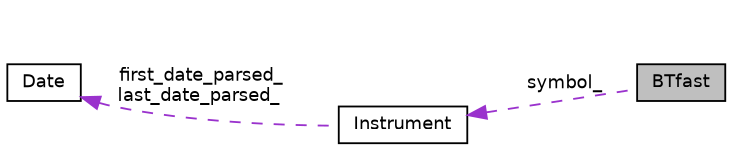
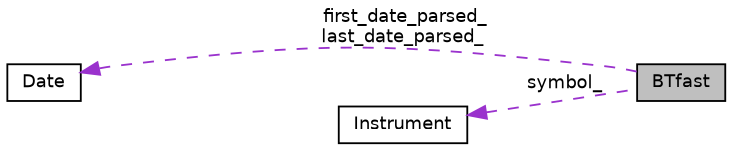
edge "Instrument" -> "Date": now "BTfast" -> "Date"
